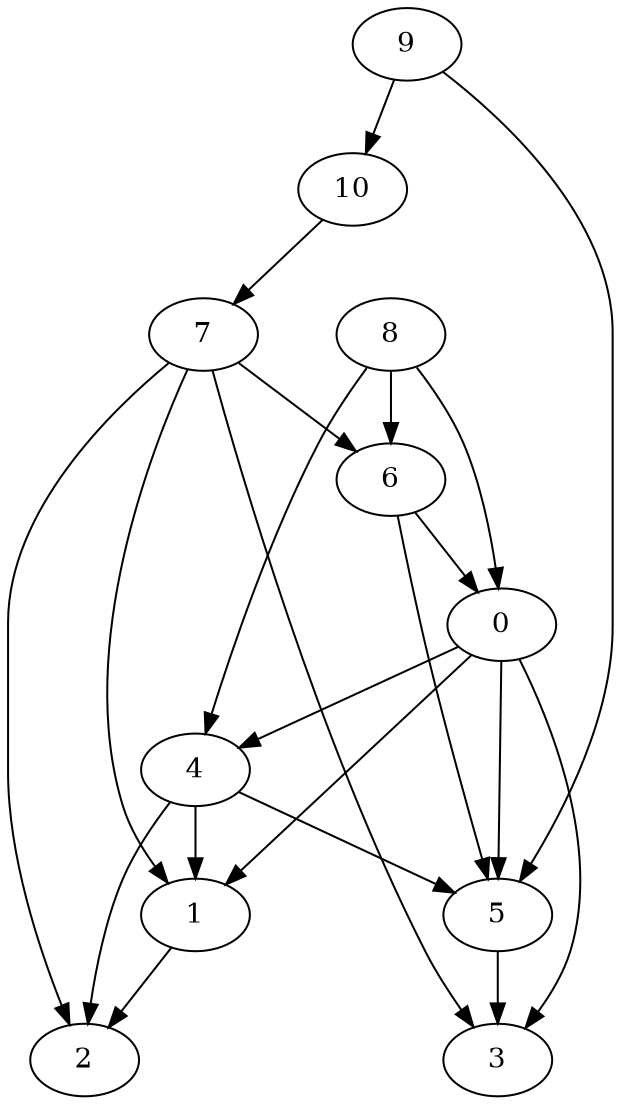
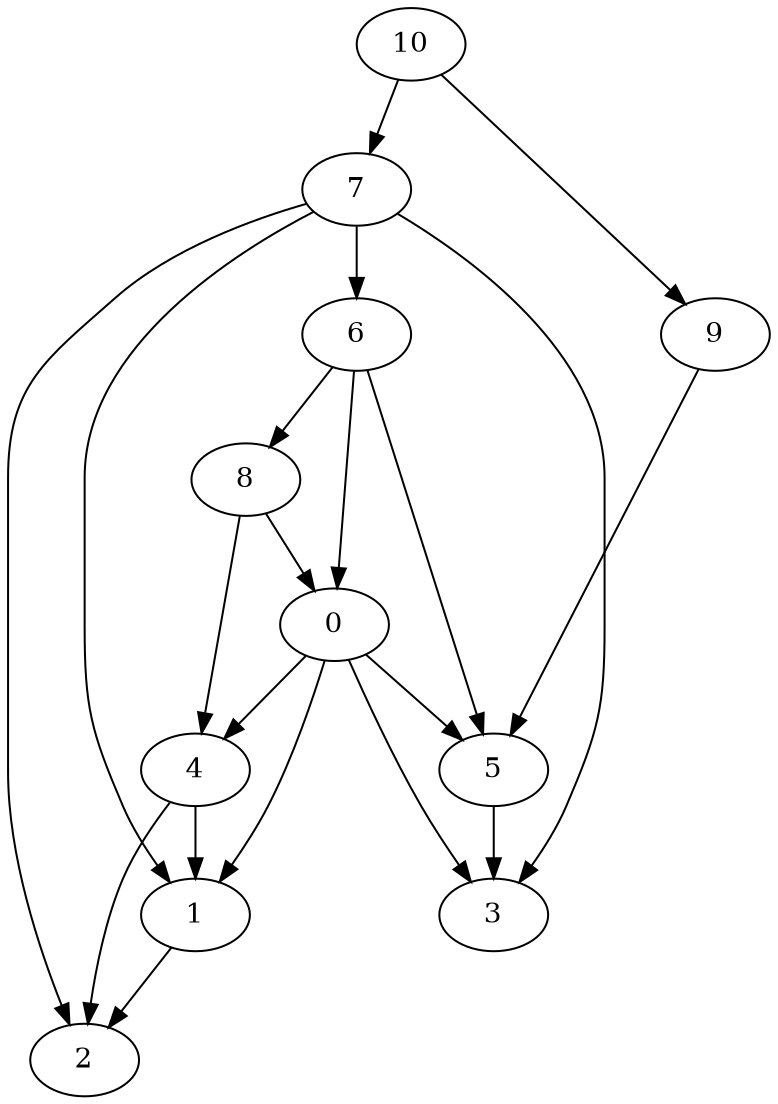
edge "9" -> "10": reversed
edge "8" -> "6": reversed
edge "4" -> "5": removed
